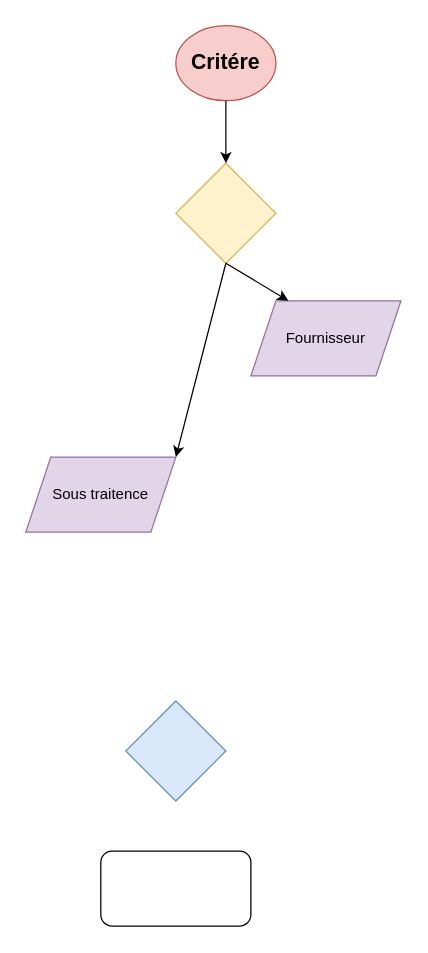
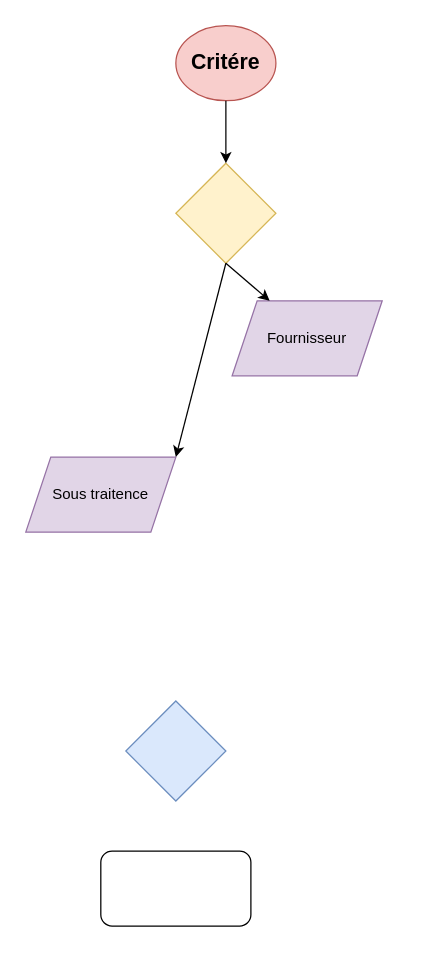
node "Fournisseur": moved (326, 338) -> (307, 338)
